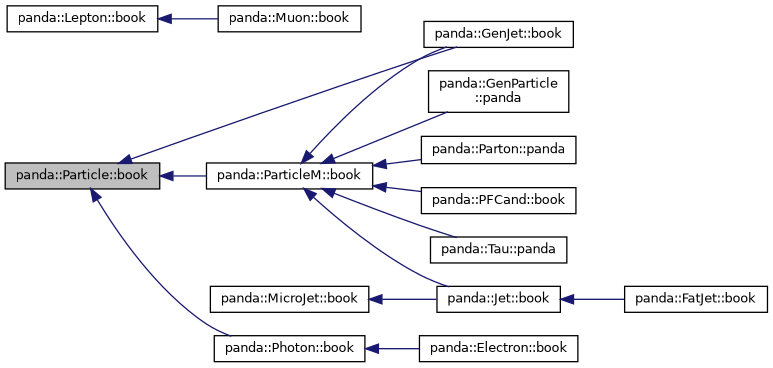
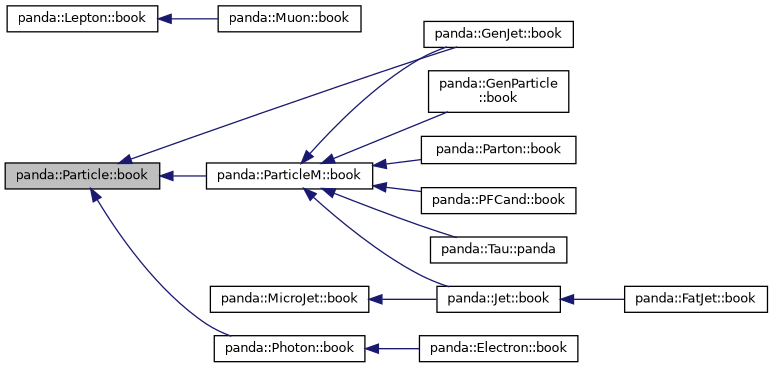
node "panda::GenParticle ::panda": label "panda::GenParticle ::panda" -> "panda::GenParticle ::book"
node "panda::Parton::panda": label "panda::Parton::panda" -> "panda::Parton::book"
